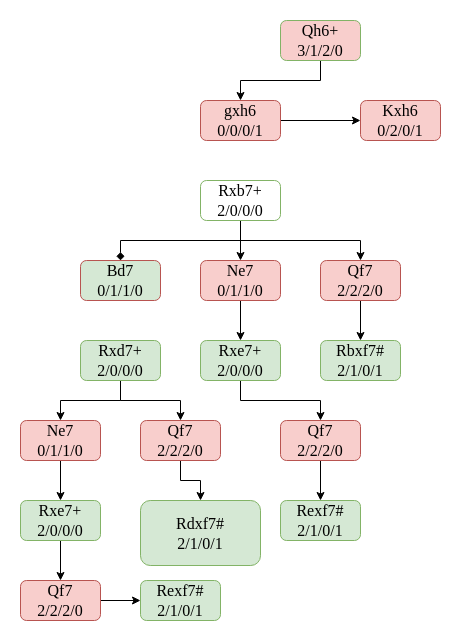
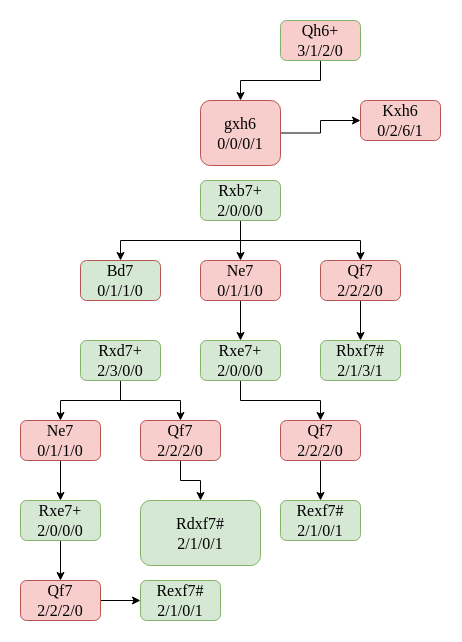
node "gxh6 0/0/0/1": size 80x40 -> 80x65
node "Kxh6 0/2/0/1": label "Kxh6 0/2/0/1" -> "Kxh6 0/2/6/1"
node "Rxb7+ 2/0/0/0": fillcolor #ffffff -> #d5e8d4
edge "Rxb7+ 2/0/0/0" -> "Bd7 0/1/1/0": arrowhead diamond -> classic
node "Rxd7+ 2/0/0/0": label "Rxd7+ 2/0/0/0" -> "Rxd7+ 2/3/0/0"
node "Rbxf7# 2/1/0/1": label "Rbxf7# 2/1/0/1" -> "Rbxf7# 2/1/3/1"
